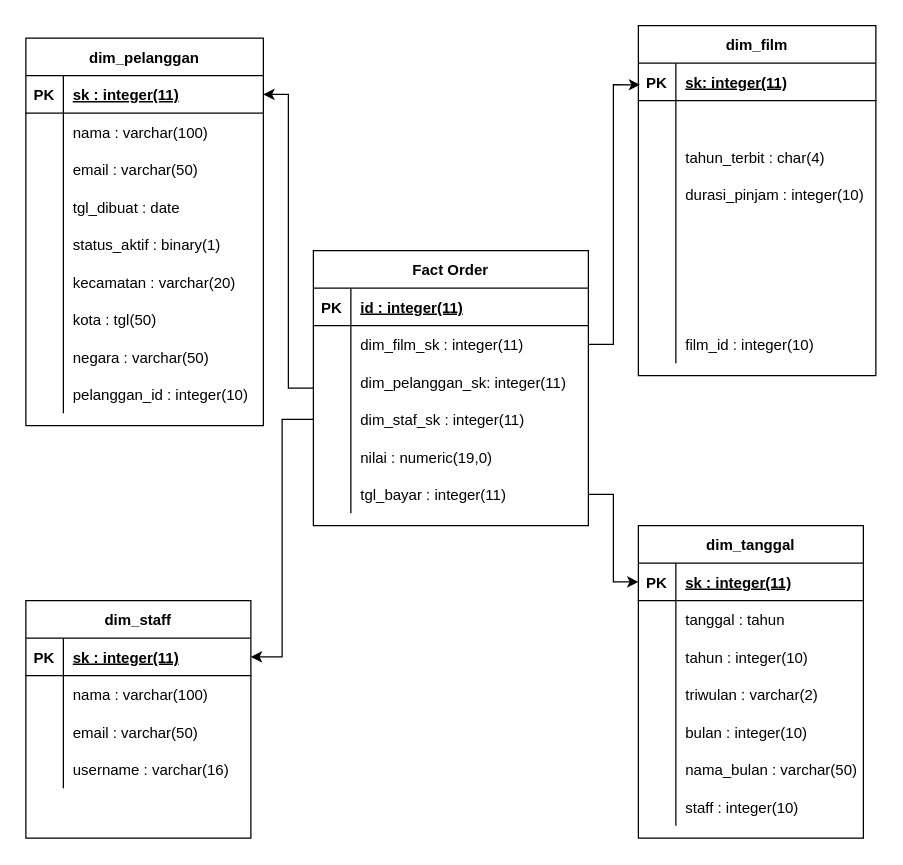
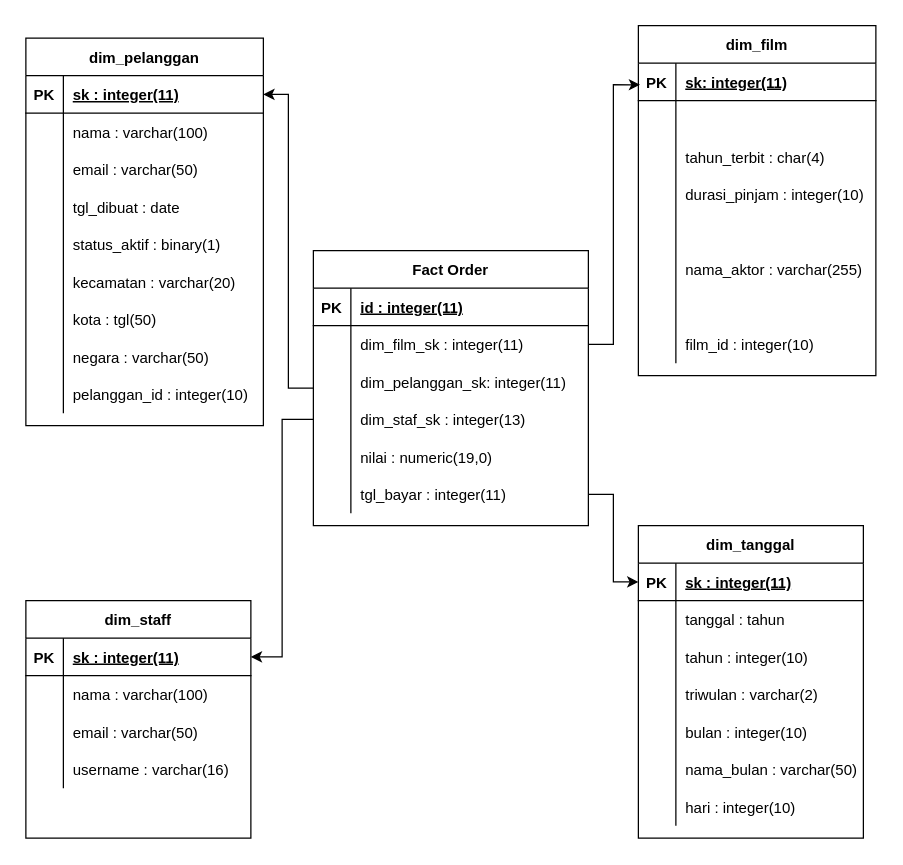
node "nama_aktor : varchar(255)": added
node "dim_staf_sk : integer(11)": label "dim_staf_sk : integer(11)" -> "dim_staf_sk : integer(13)"
node "staff : integer(10)": label "staff : integer(10)" -> "hari : integer(10)"
